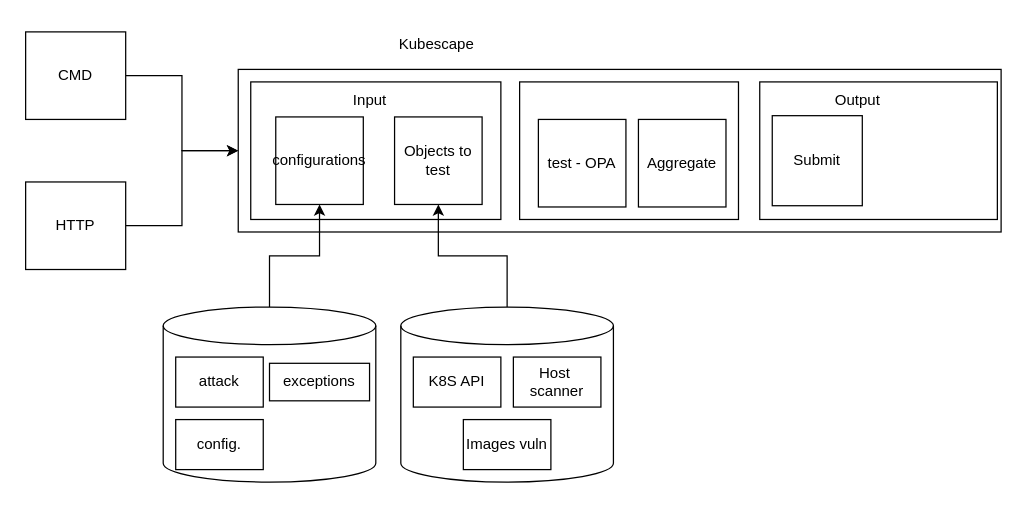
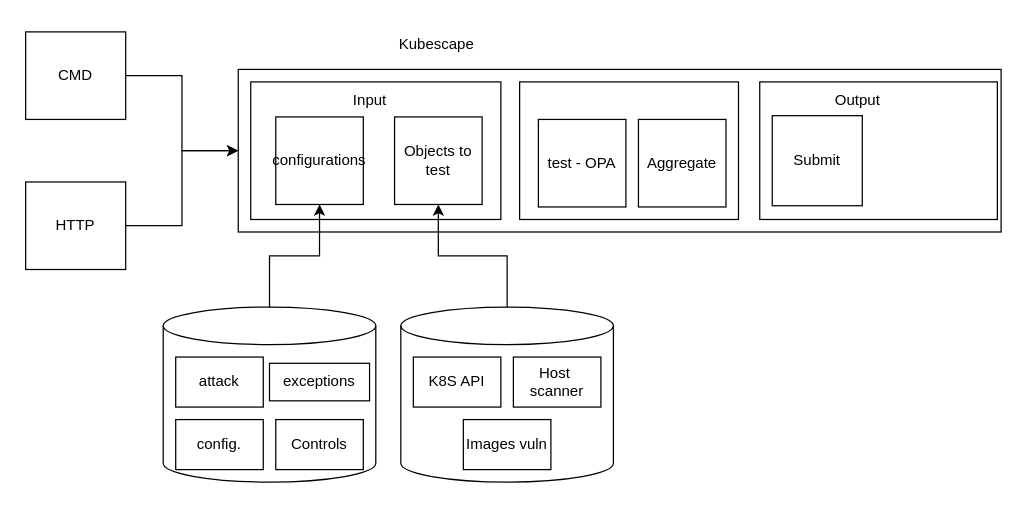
node "Controls": added
